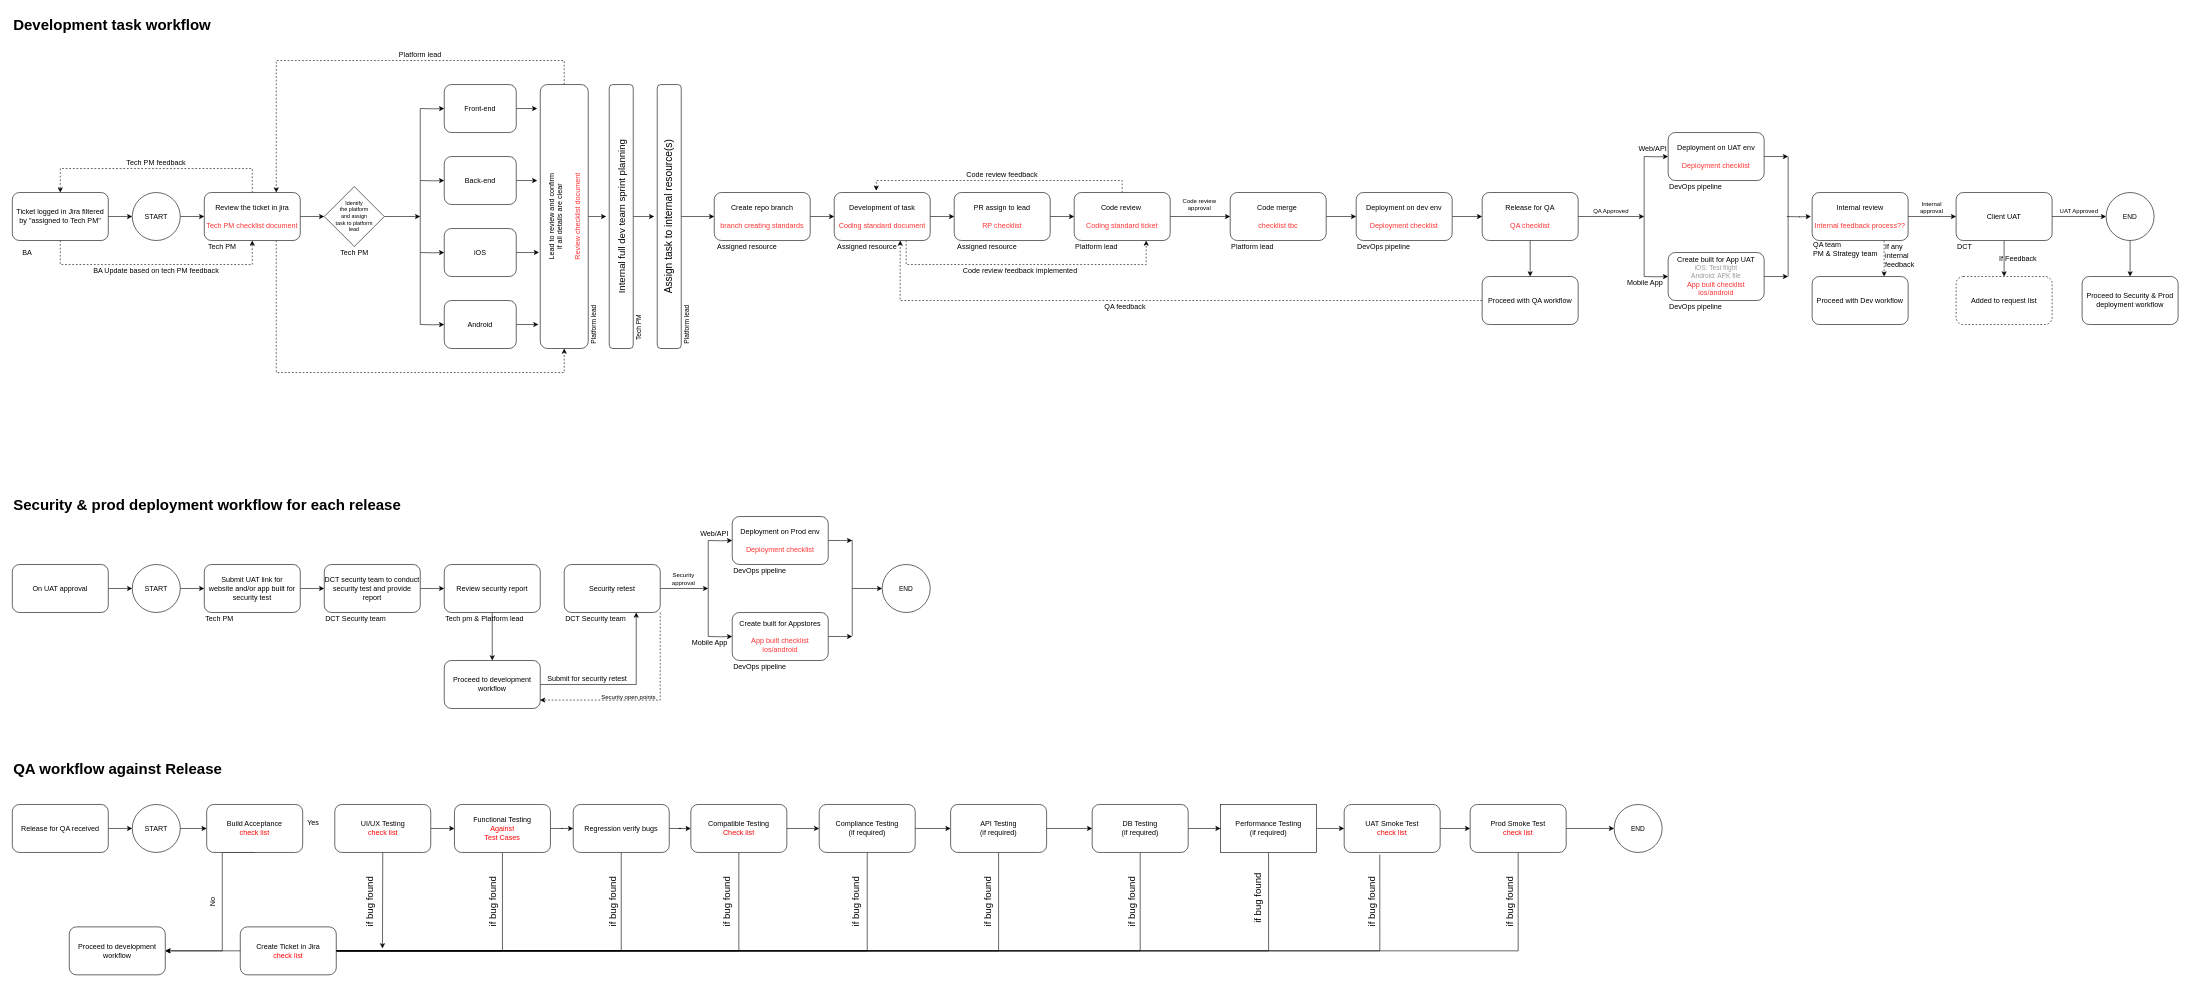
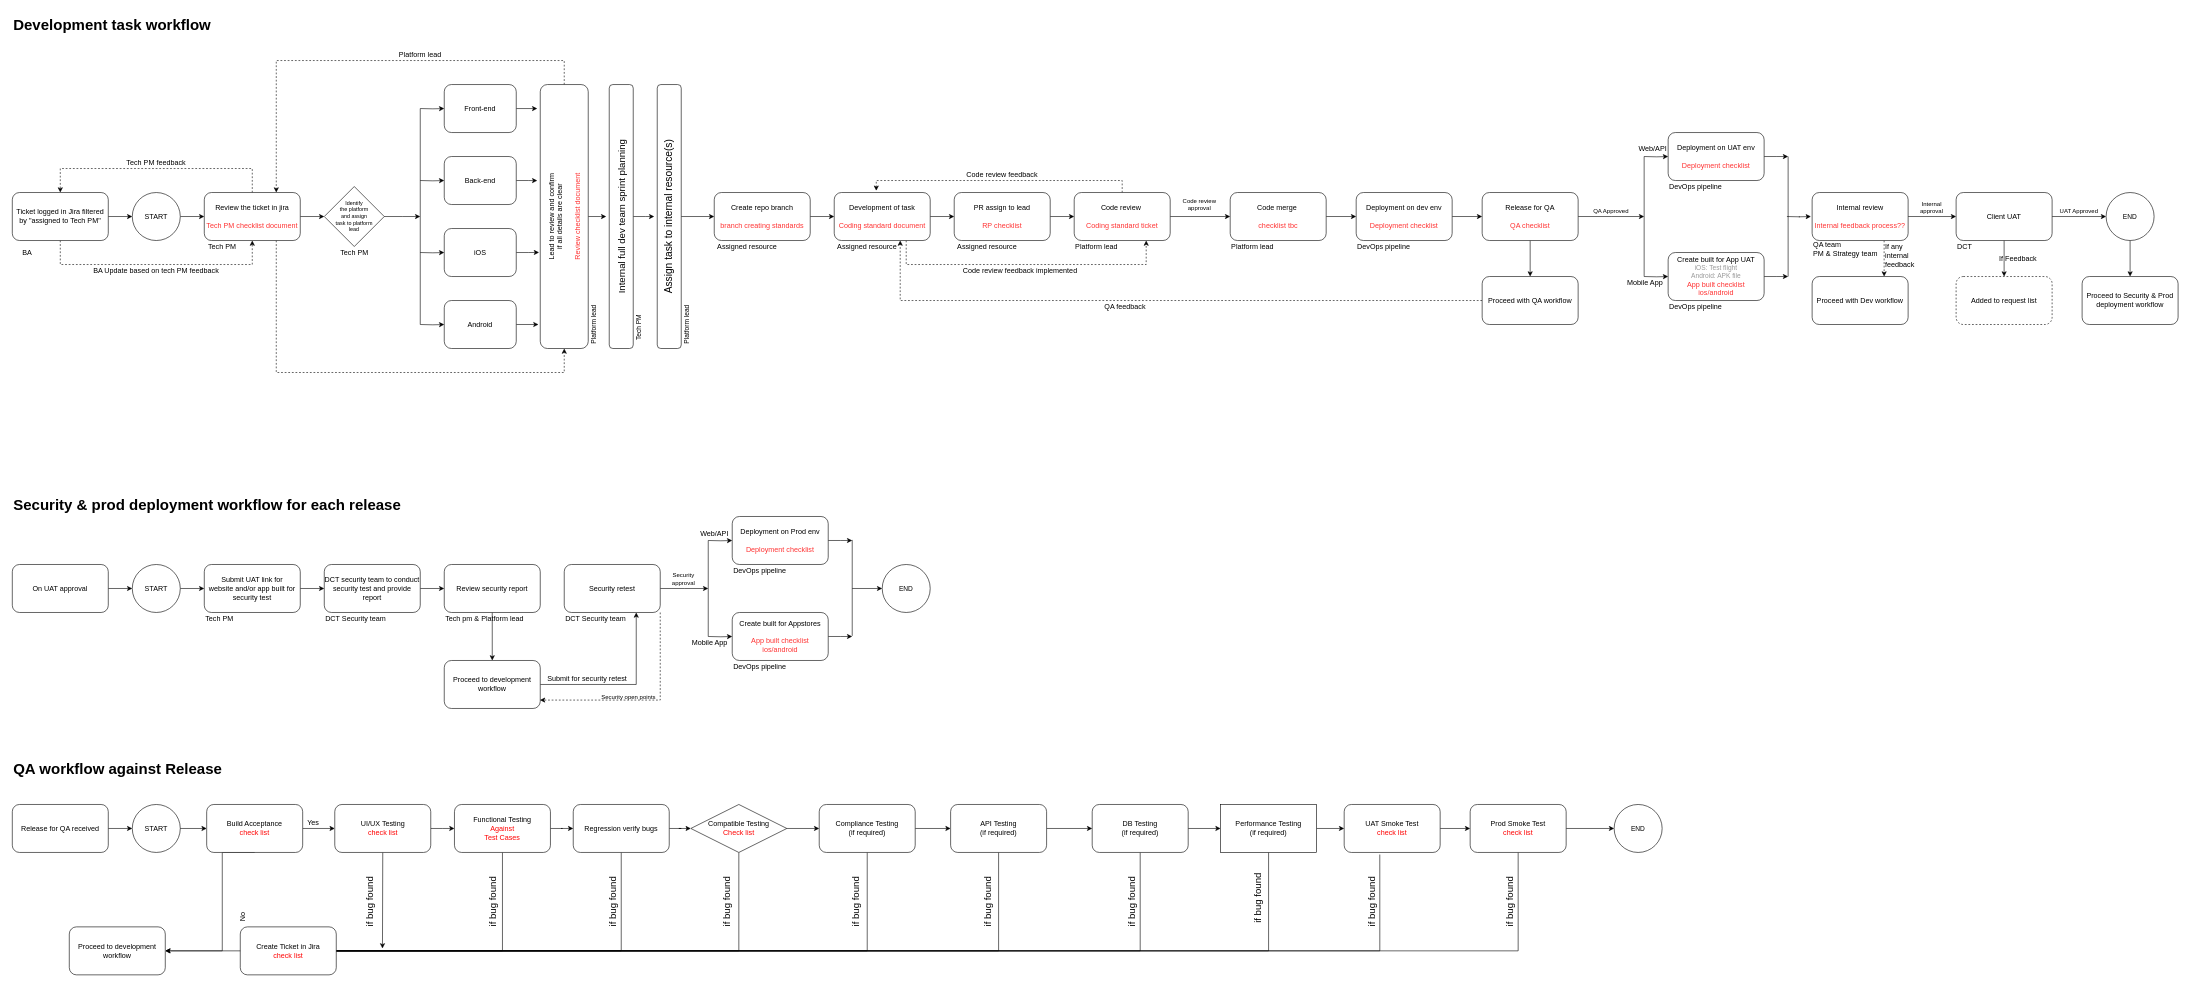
edge "Build Acceptance check list" -> "UI/UX Testing check list": added
node "Compatible Testing Check list": shape rounded rectangle -> diamond
node "No": moved (213, 902) -> (243, 917)
